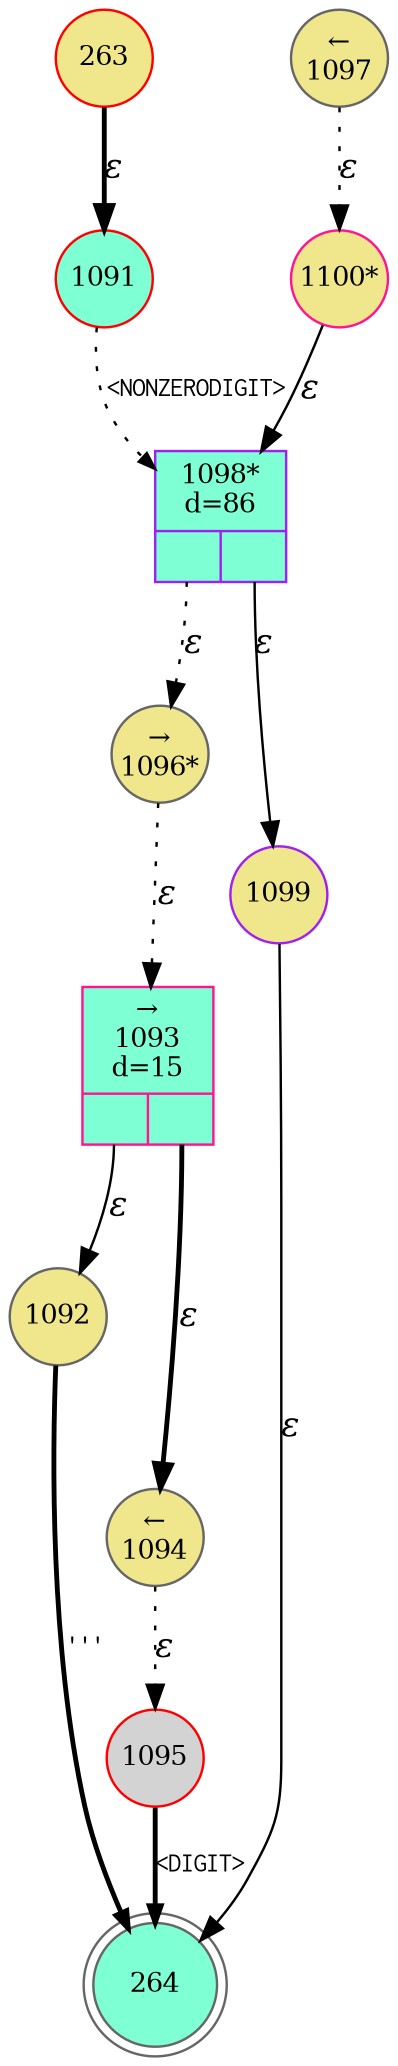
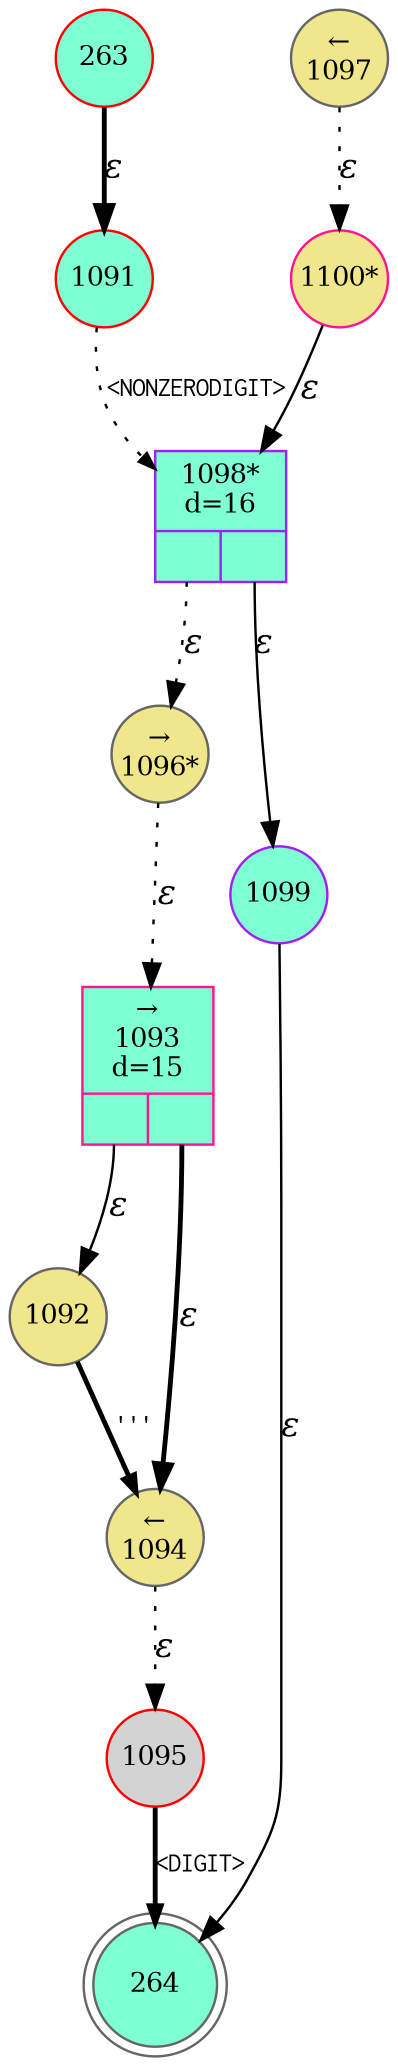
node "263": fillcolor khaki -> aquamarine
node "1098*": text "d=86" -> "d=16"
node "1099": fillcolor khaki -> aquamarine
edge "1092" -> "264": now "1092" -> "← 1094"
